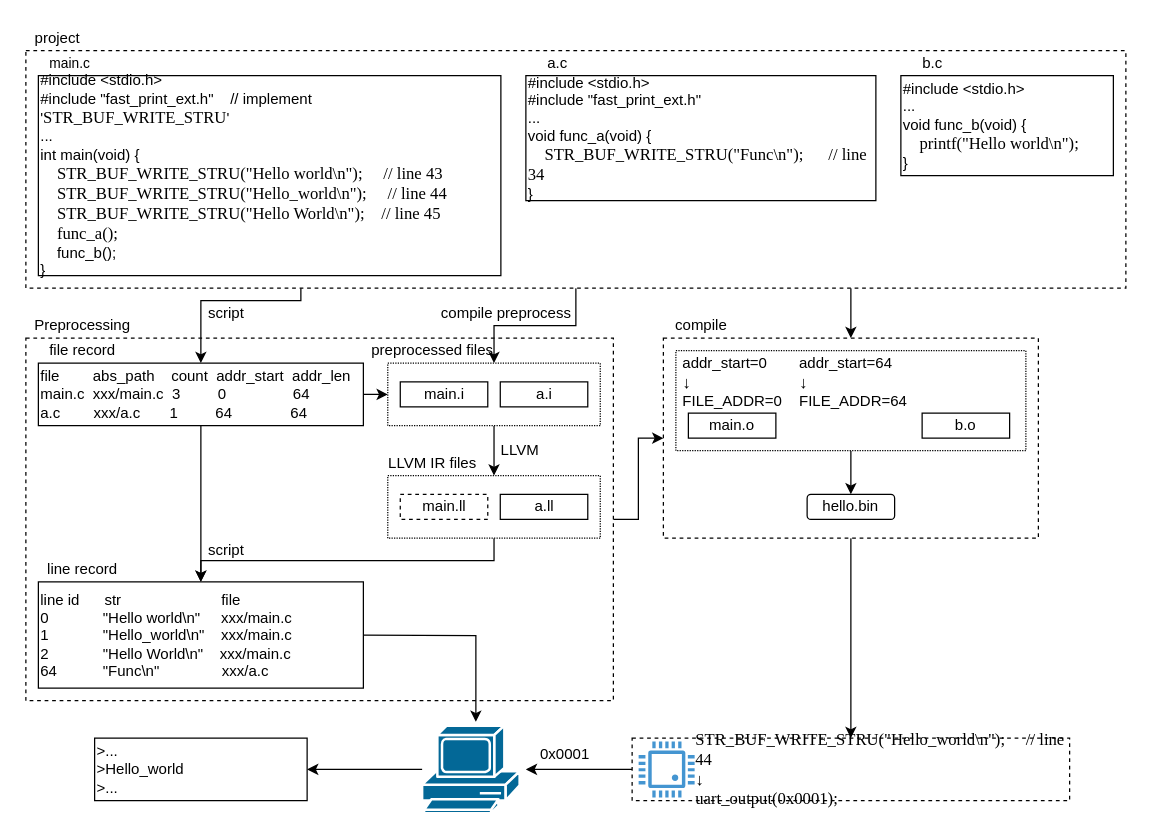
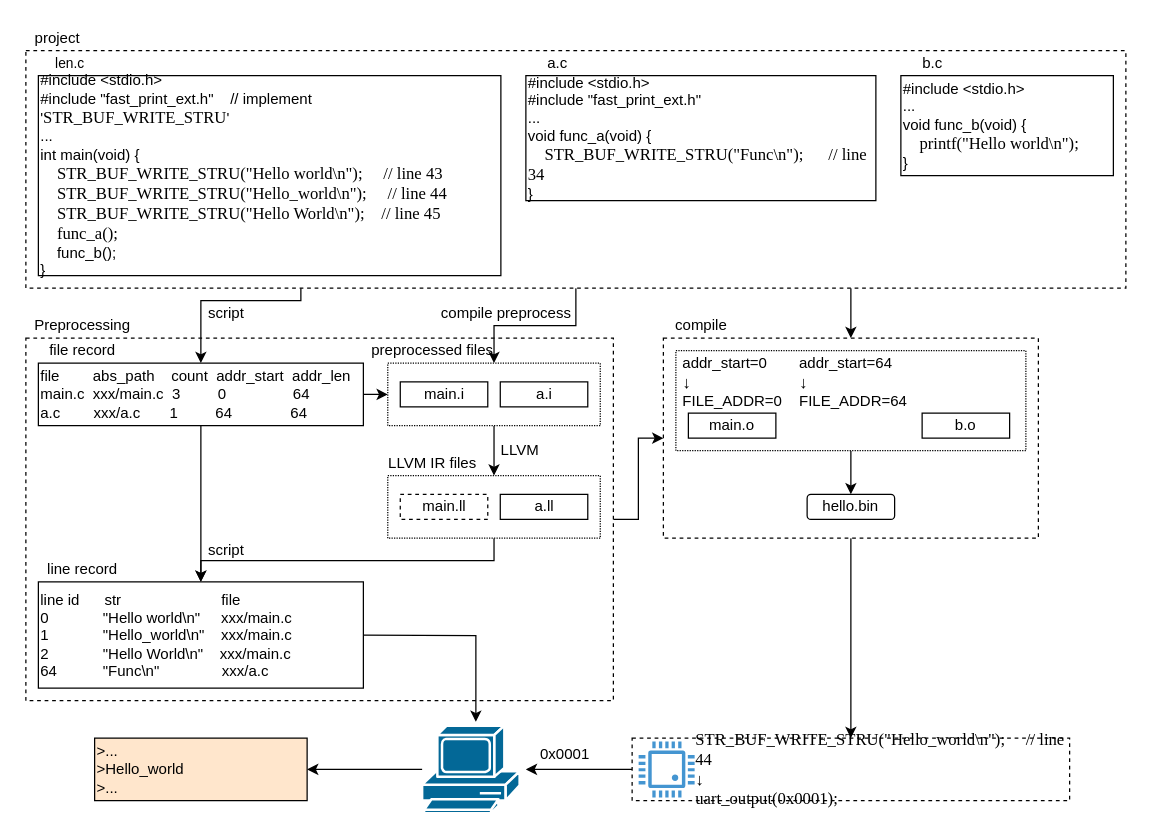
node "main.c": label "main.c" -> "len.c"
node ">... >Hello_world >...": fillcolor #ffffff -> #ffe6cc
